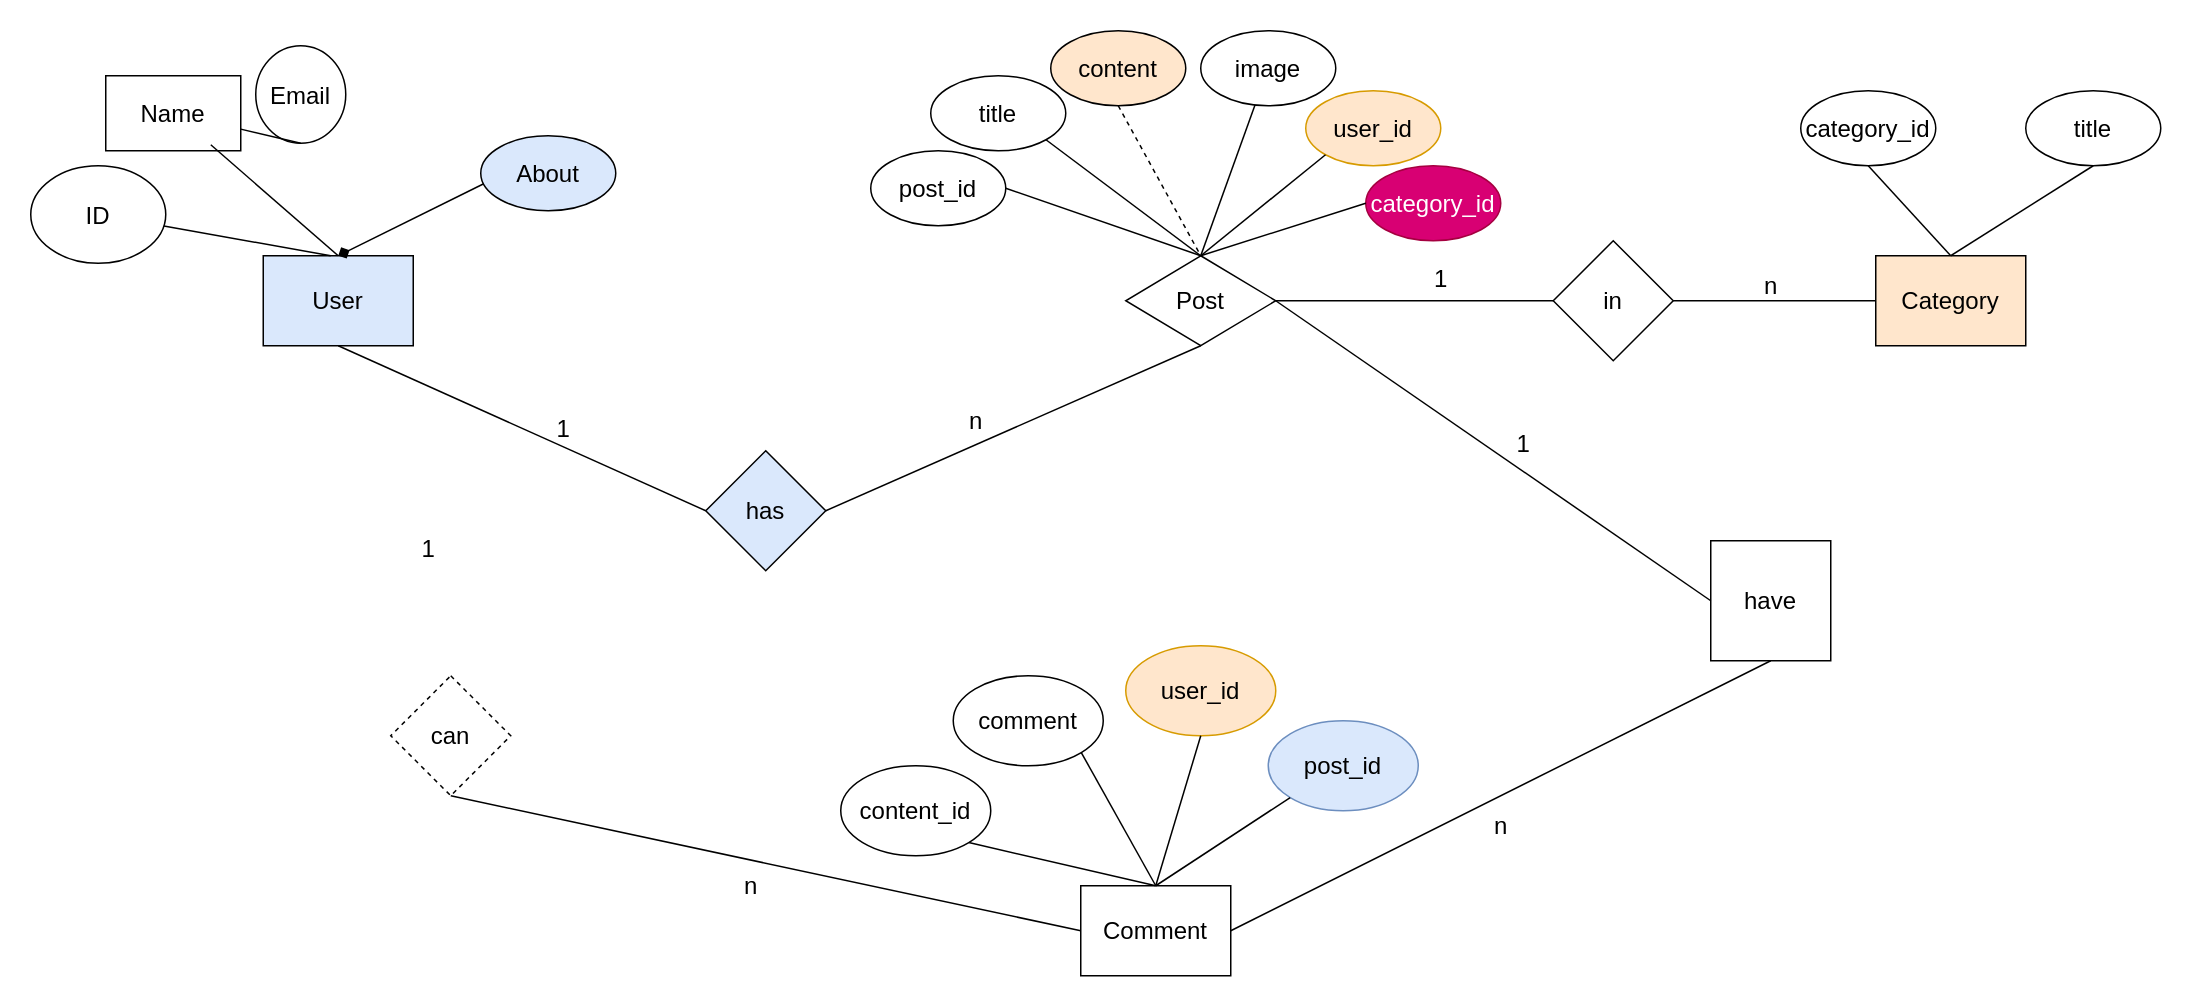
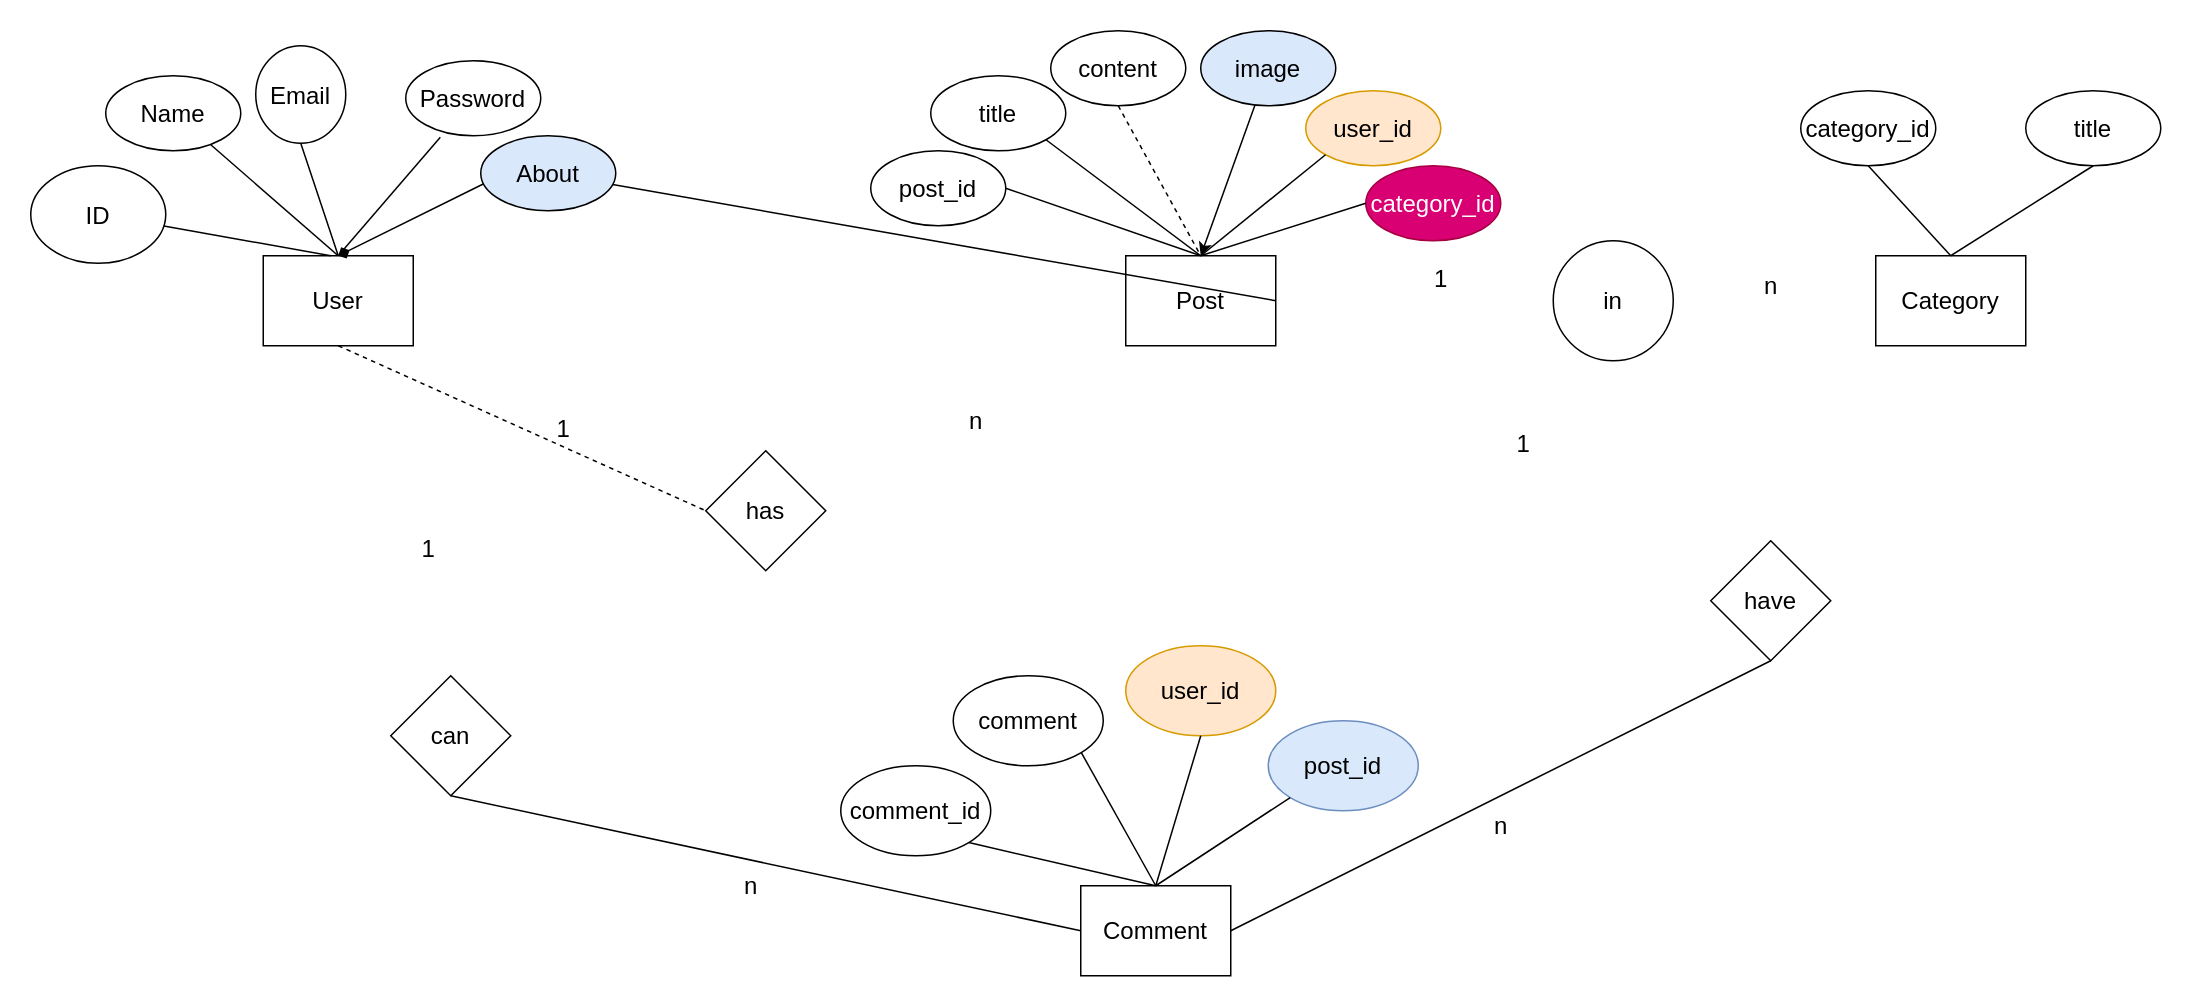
node "content": fillcolor #ffe6cc -> #ffffff
node "image": fillcolor #ffffff -> #dae8fc
node "Password": added
node "Name": shape rectangle -> ellipse
edge "Email" -- "Name": now "Email" -- "User"
edge "Password" -- "User": added
edge "image" -- "Post": arrowhead none -> classic
node "User": fillcolor #dae8fc -> #ffffff
node "Post": shape diamond -> rectangle
edge "Post" -- "in": now "Post" -- "About"
node "in": shape diamond -> ellipse
edge "in" -- "Category": removed
node "Category": fillcolor #ffe6cc -> #ffffff
edge "Post" -- "has": removed
edge "User" -- "has": style solid -> dashed
edge "Post" -- "have": removed
node "has": fillcolor #dae8fc -> #ffffff
node "have": shape rectangle -> diamond
node "can": style dashed -> solid
node "content_id": label "content_id" -> "comment_id"
